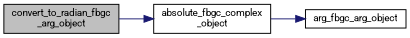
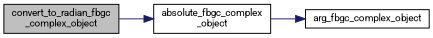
node "convert_to_radian_fbgc _arg_object": label "convert_to_radian_fbgc _arg_object" -> "convert_to_radian_fbgc _complex_object"
node "arg_fbgc_arg_object": label "arg_fbgc_arg_object" -> "arg_fbgc_complex_object"
